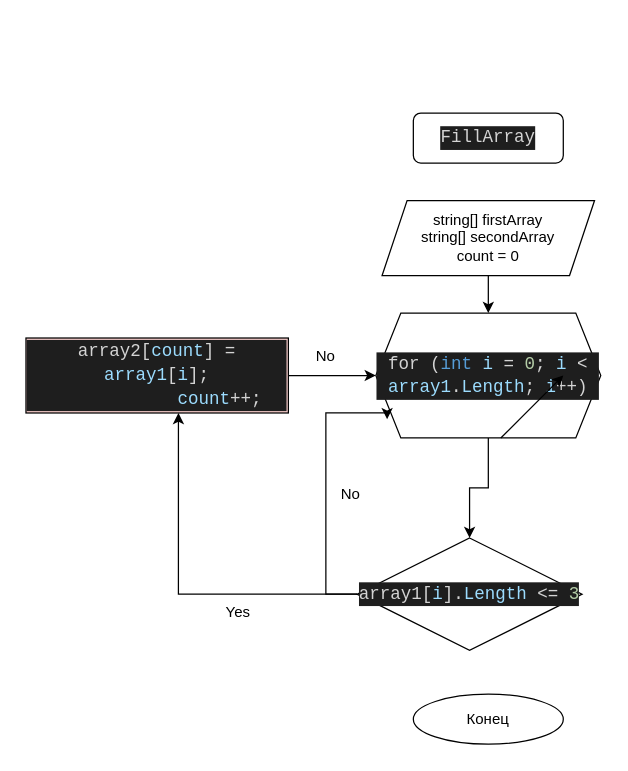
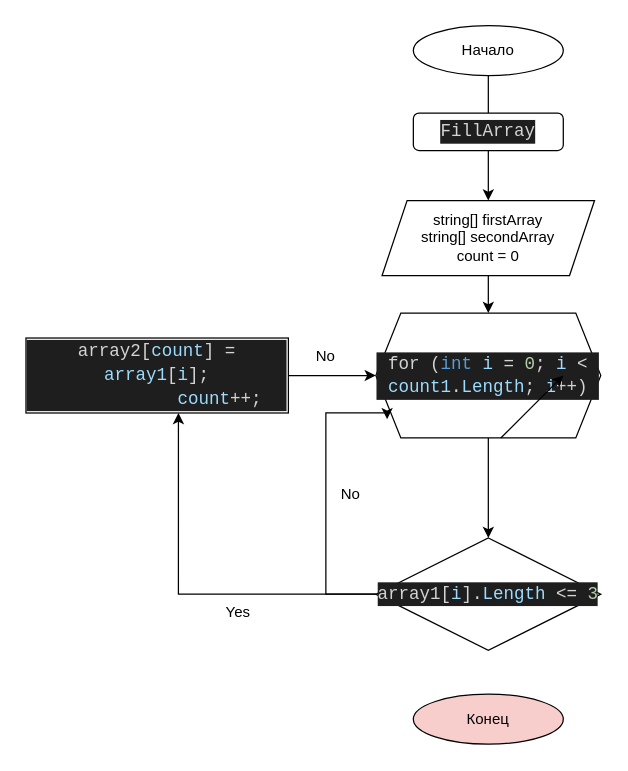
node "Начало": added
edge "Начало" -> "string[] firstArray string[] secondArray count = 0": added
node "FillArray": size 150x50 -> 150x38
node "array2[count] = array1[i]; count++;": fillcolor #f8cecc -> #ffffff
node "for (int i = 0; i < array1.Length; i++)": label "for (int i = 0; i < array1.Length; i++)" -> "for (int i = 0; i < count1.Length; i++)"
node "array1[i].Length <= 3": moved (469, 594) -> (488, 594)
node "Конец": fillcolor #ffffff -> #f8cecc
